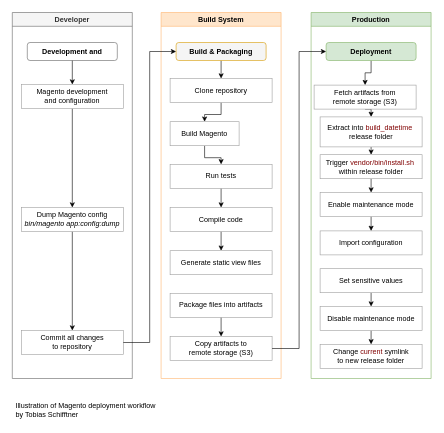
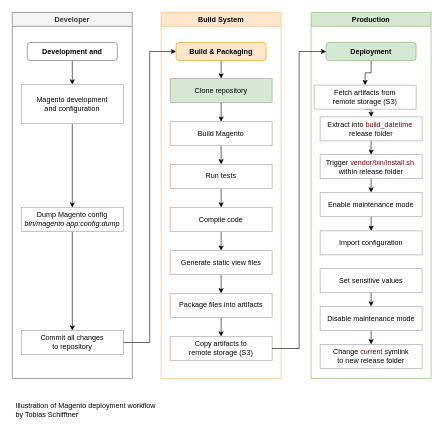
node "Build & Packaging": fillcolor #f5f5f5 -> #ffe6cc
node "Clone repository": fillcolor #ffffff -> #d5e8d4
node "Magento development and configuration": size 102x24 -> 102x39
node "Extract into build_datetime release folder": size 102x30 -> 102x24
node "Build Magento": size 69x24 -> 102x24
edge "Generate static view files" -> "Package files into artifacts": added
